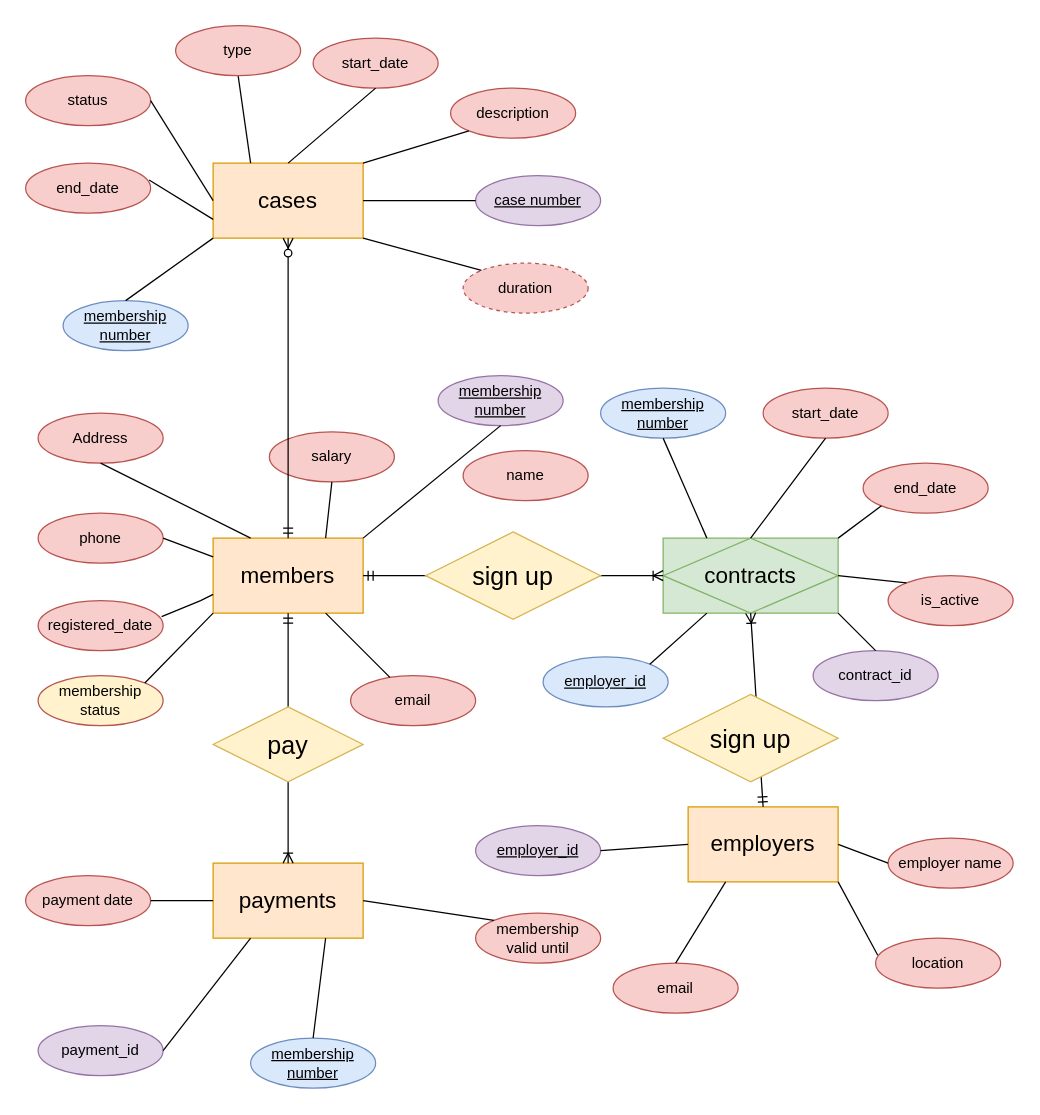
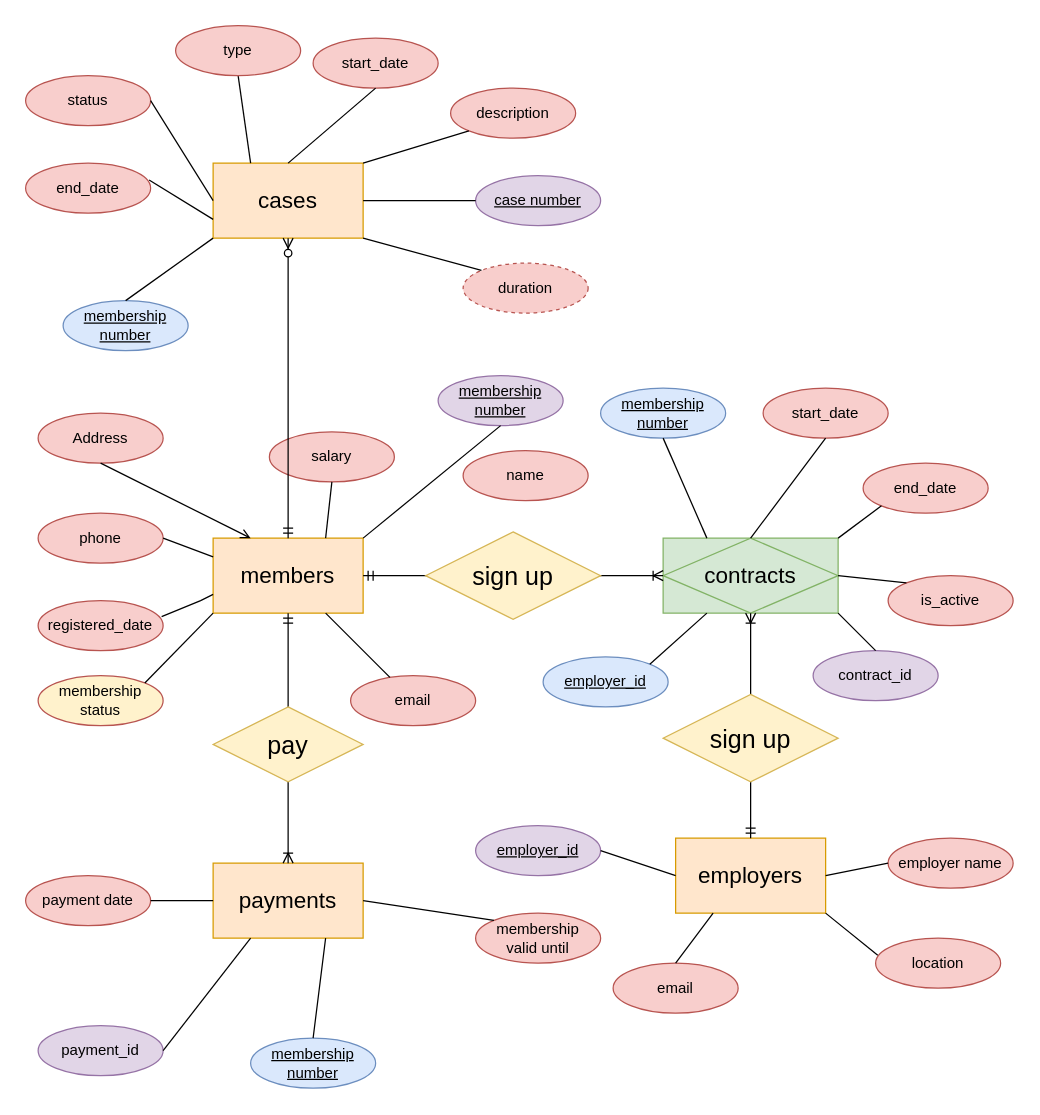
edge "Address" -- "members": arrowhead none -> open
node "employers": moved (763, 844) -> (751, 876)
